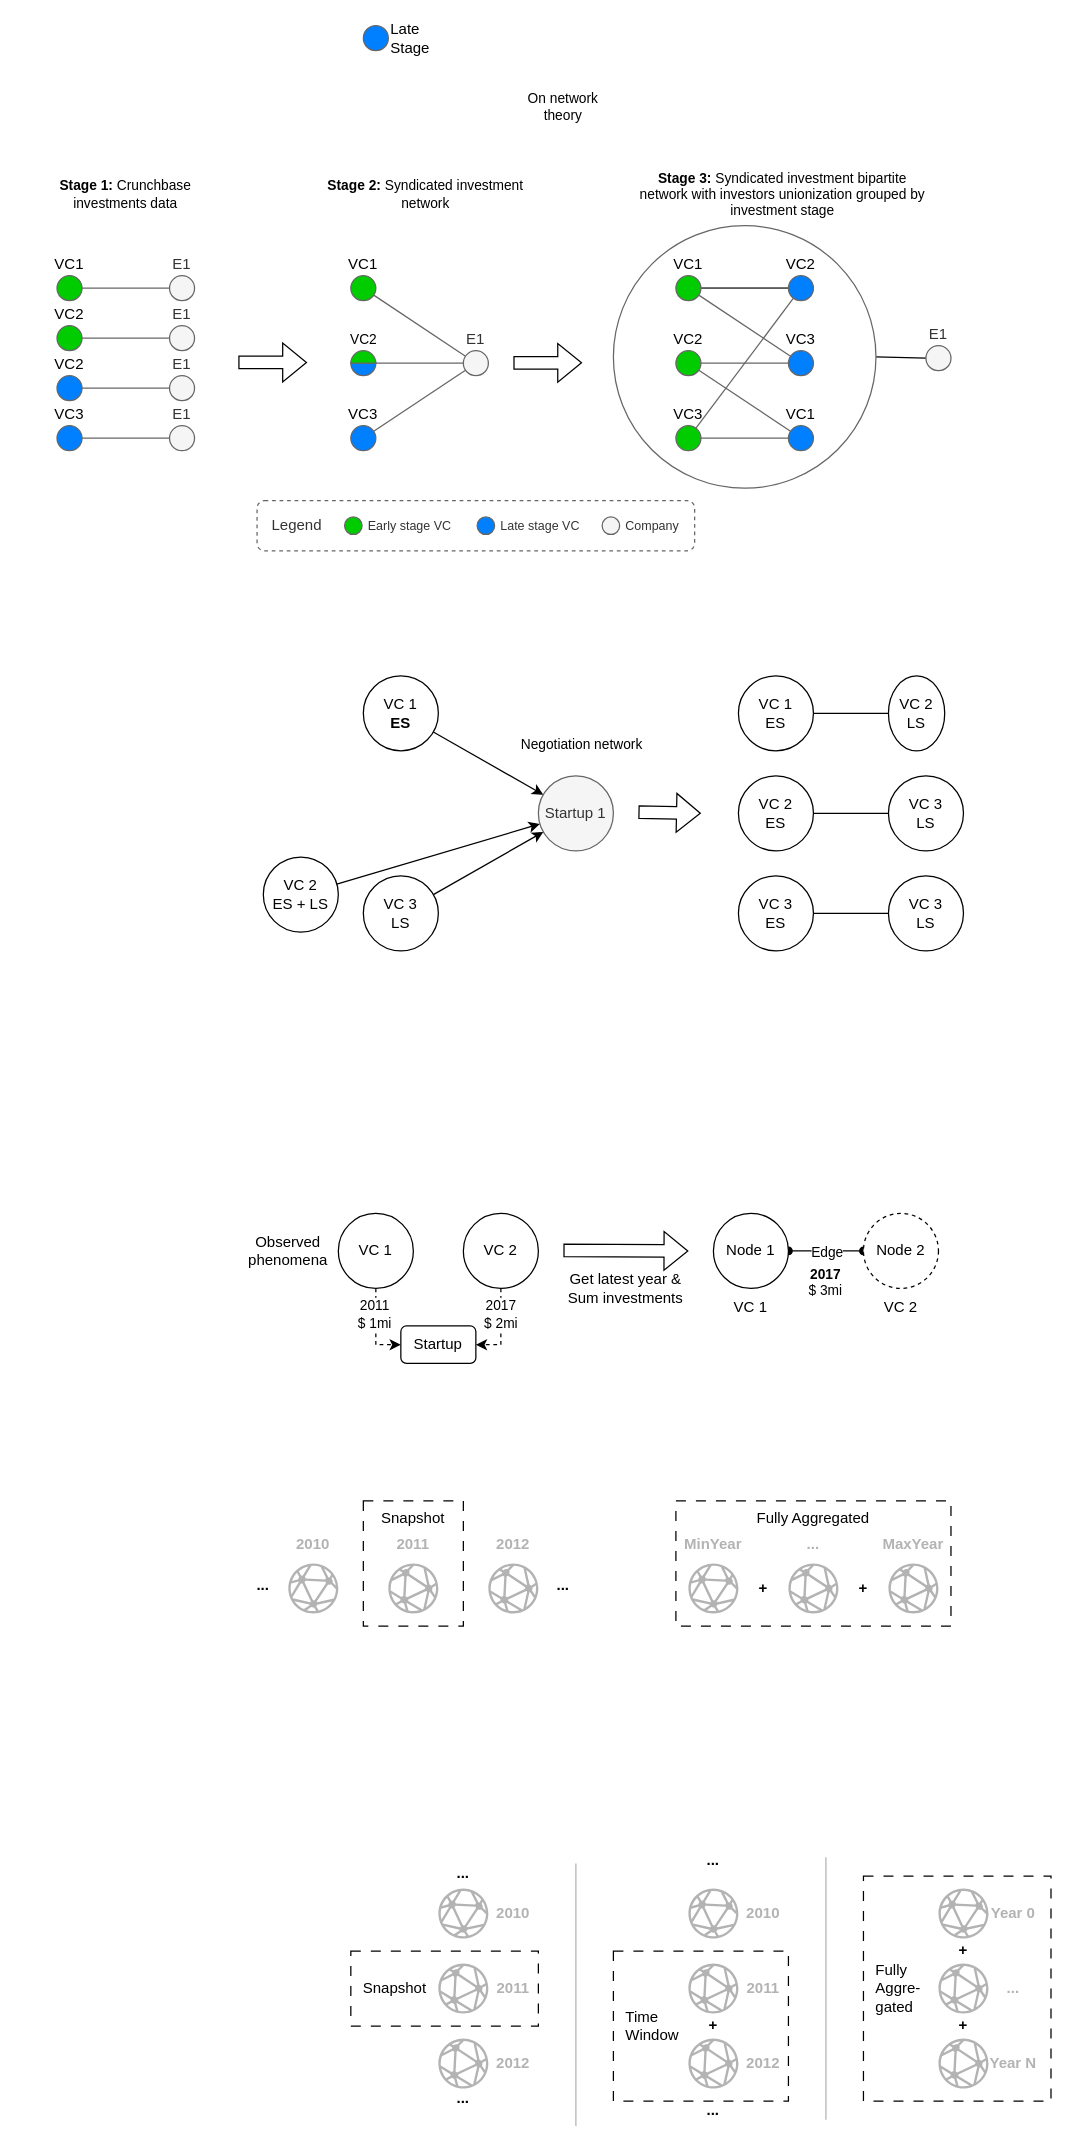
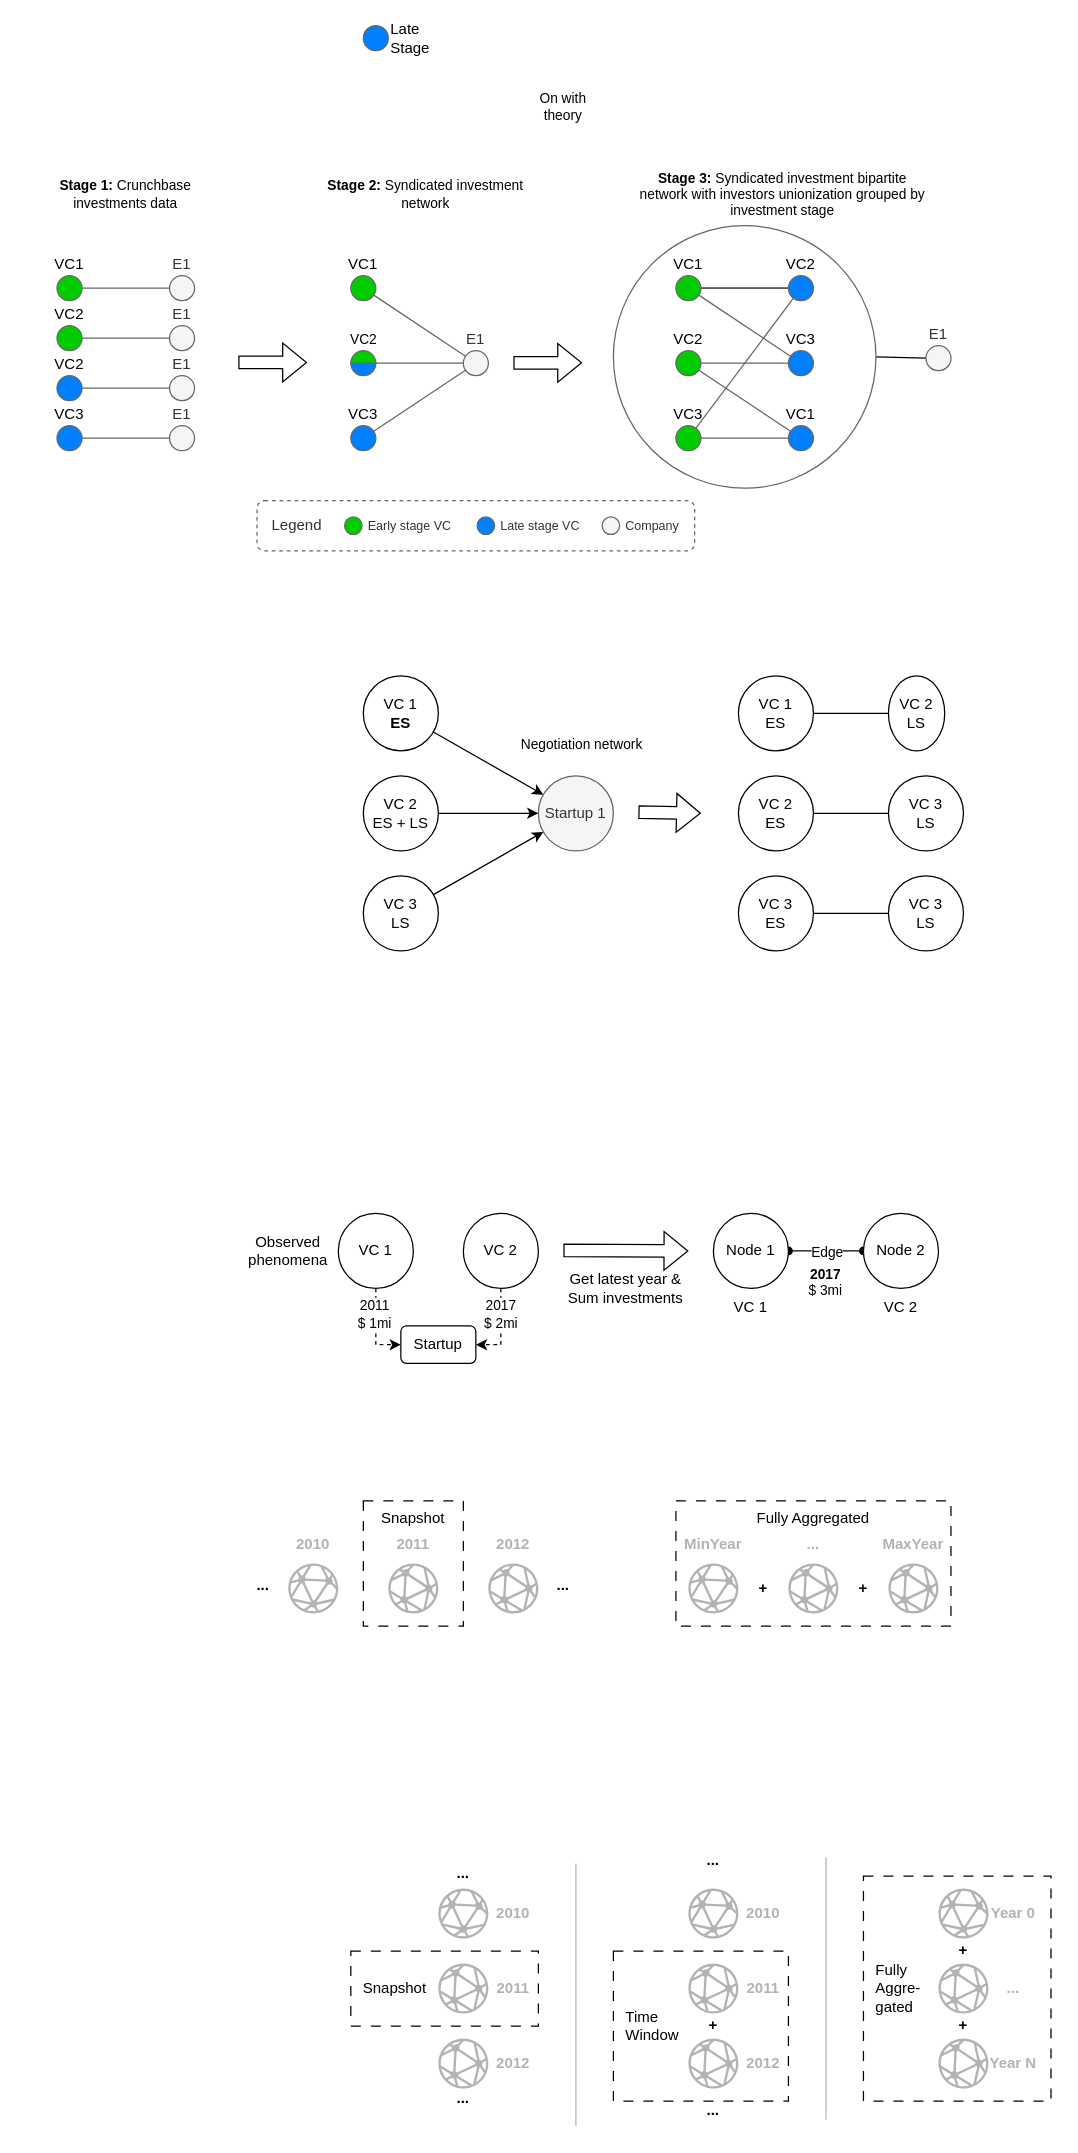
node "On network theory": label "On network theory" -> "On with theory"
node "VC 2 ES + LS": moved (301, 894) -> (401, 813)
node "Node 2": style dashed -> solid
